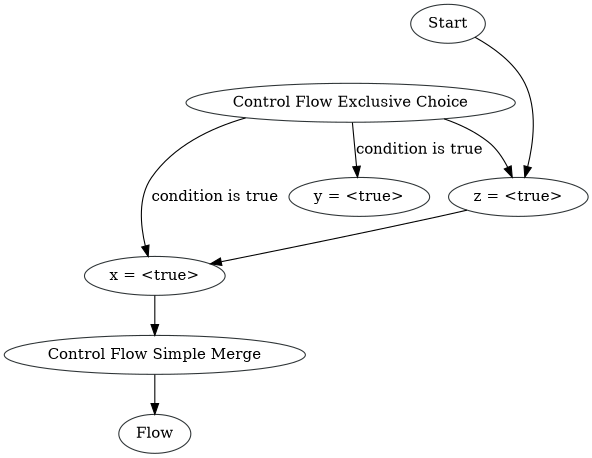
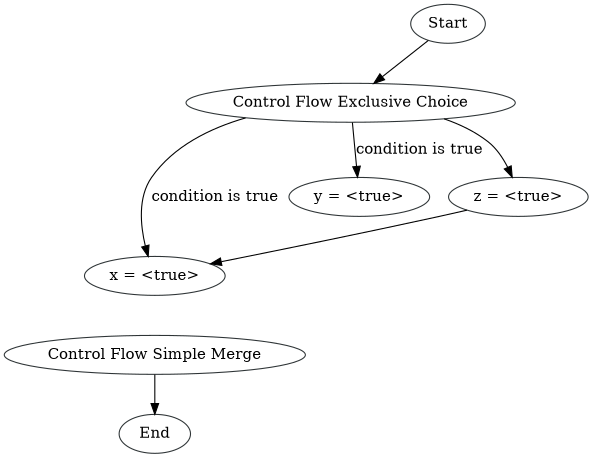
edge "Start" -> "z = <true>": now "Start" -> "Control Flow Exclusive Choice"
edge "x = <true>" -> "Control Flow Simple Merge": removed
node "Flow": label "Flow" -> "End"
